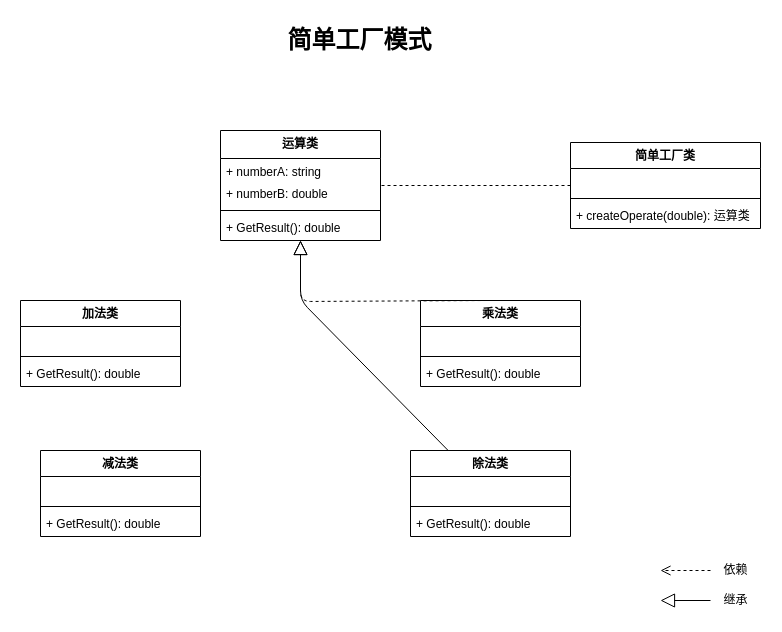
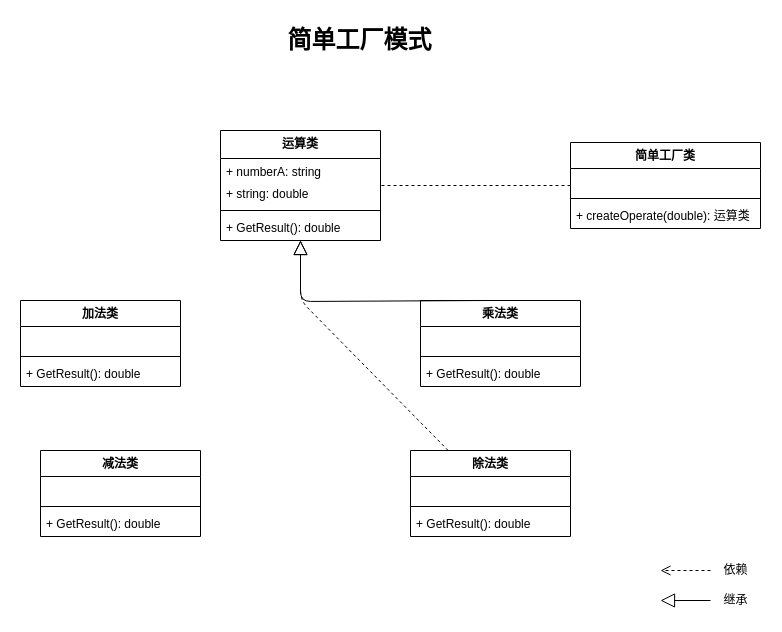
node "+ numberB: double": label "+ numberB: double" -> "+ string: double"
edge "乘法类" -> "运算类": style dashed -> solid
edge "除法类" -> "运算类": style solid -> dashed
